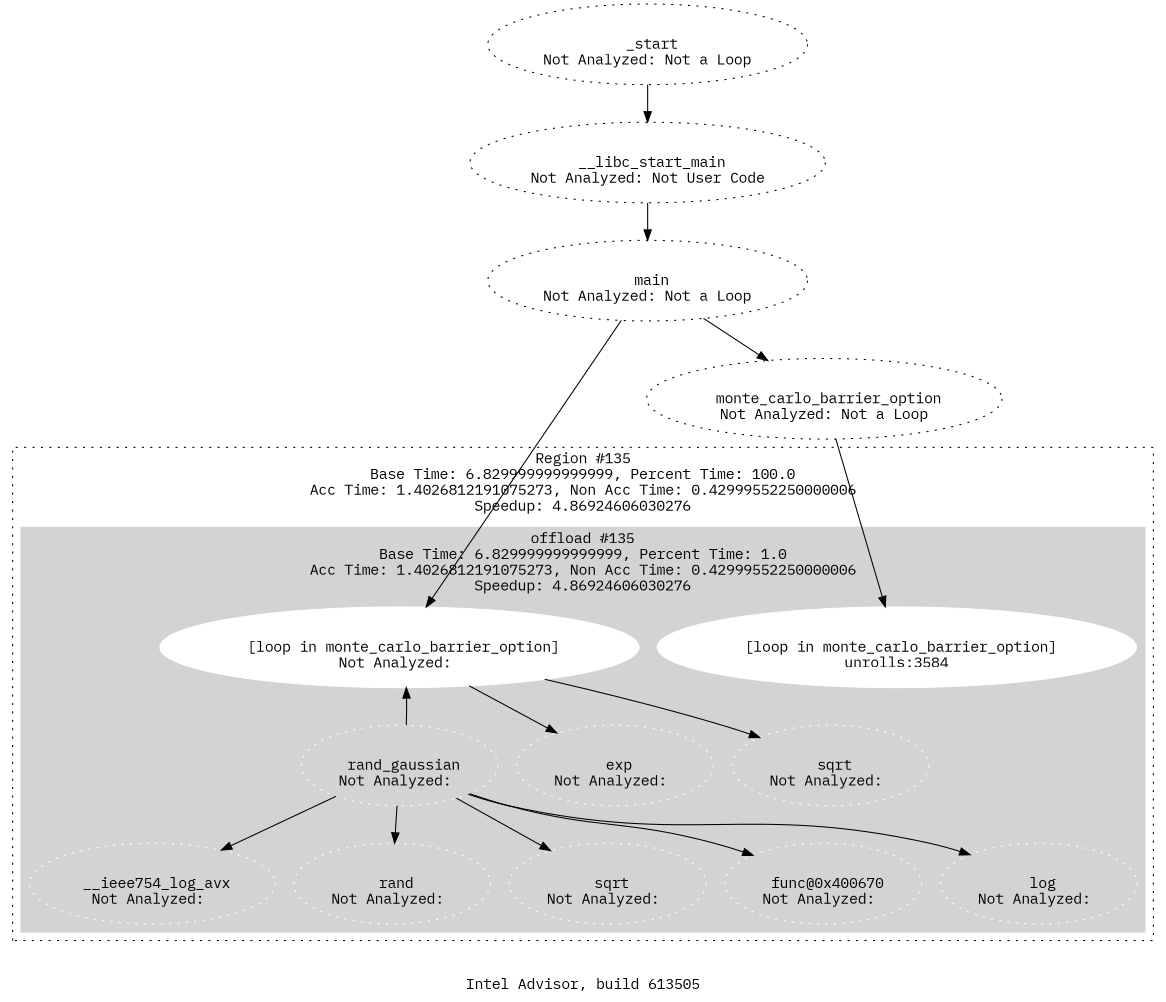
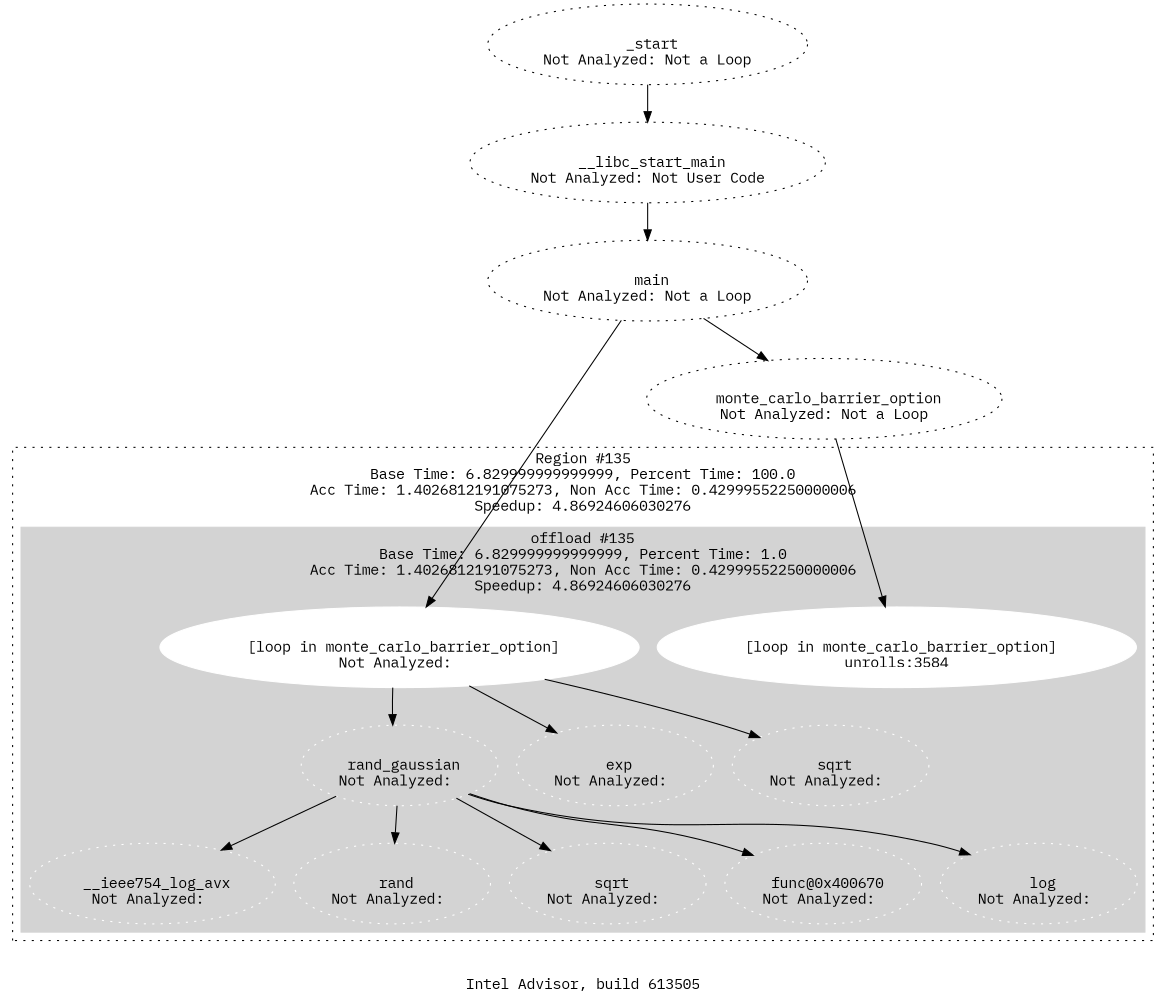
edge "rand_gaussian Not Analyzed:" -> "[loop in monte_carlo_barrier_option] Not Analyzed:": reversed
